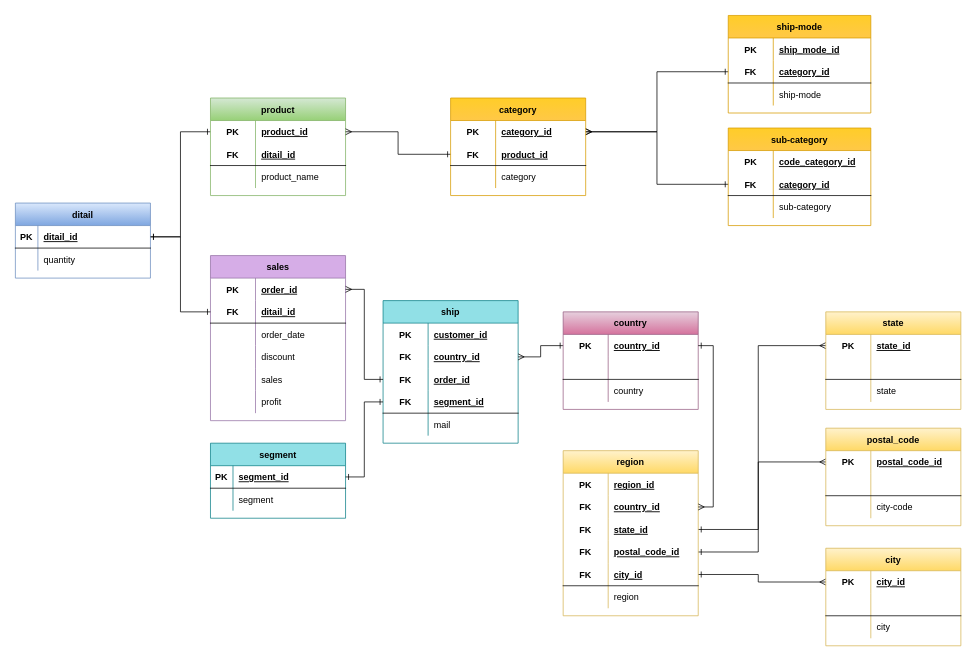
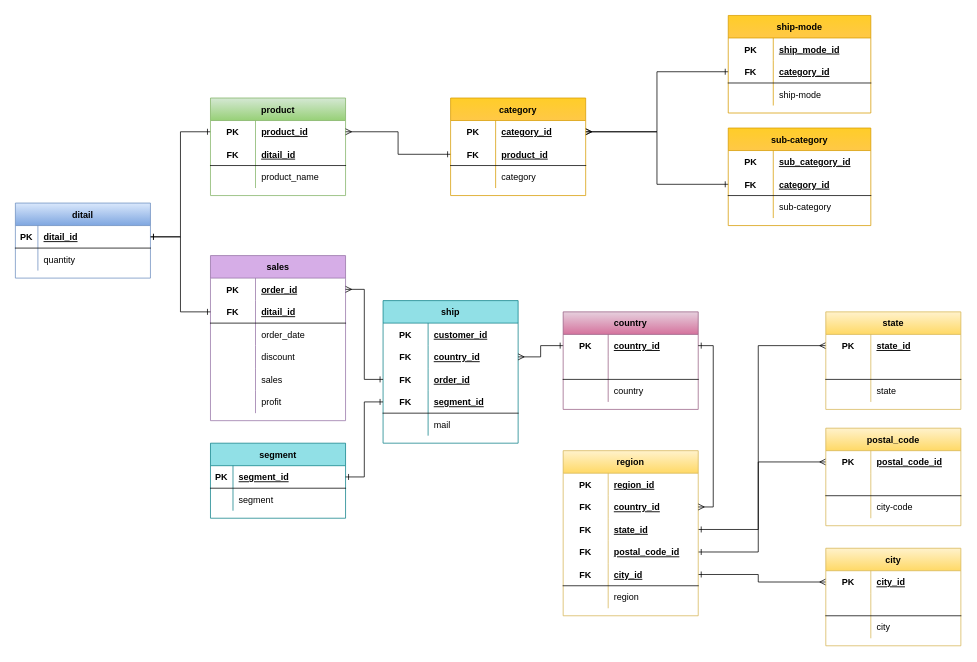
node "code_category_id": label "code_category_id" -> "sub_category_id"
